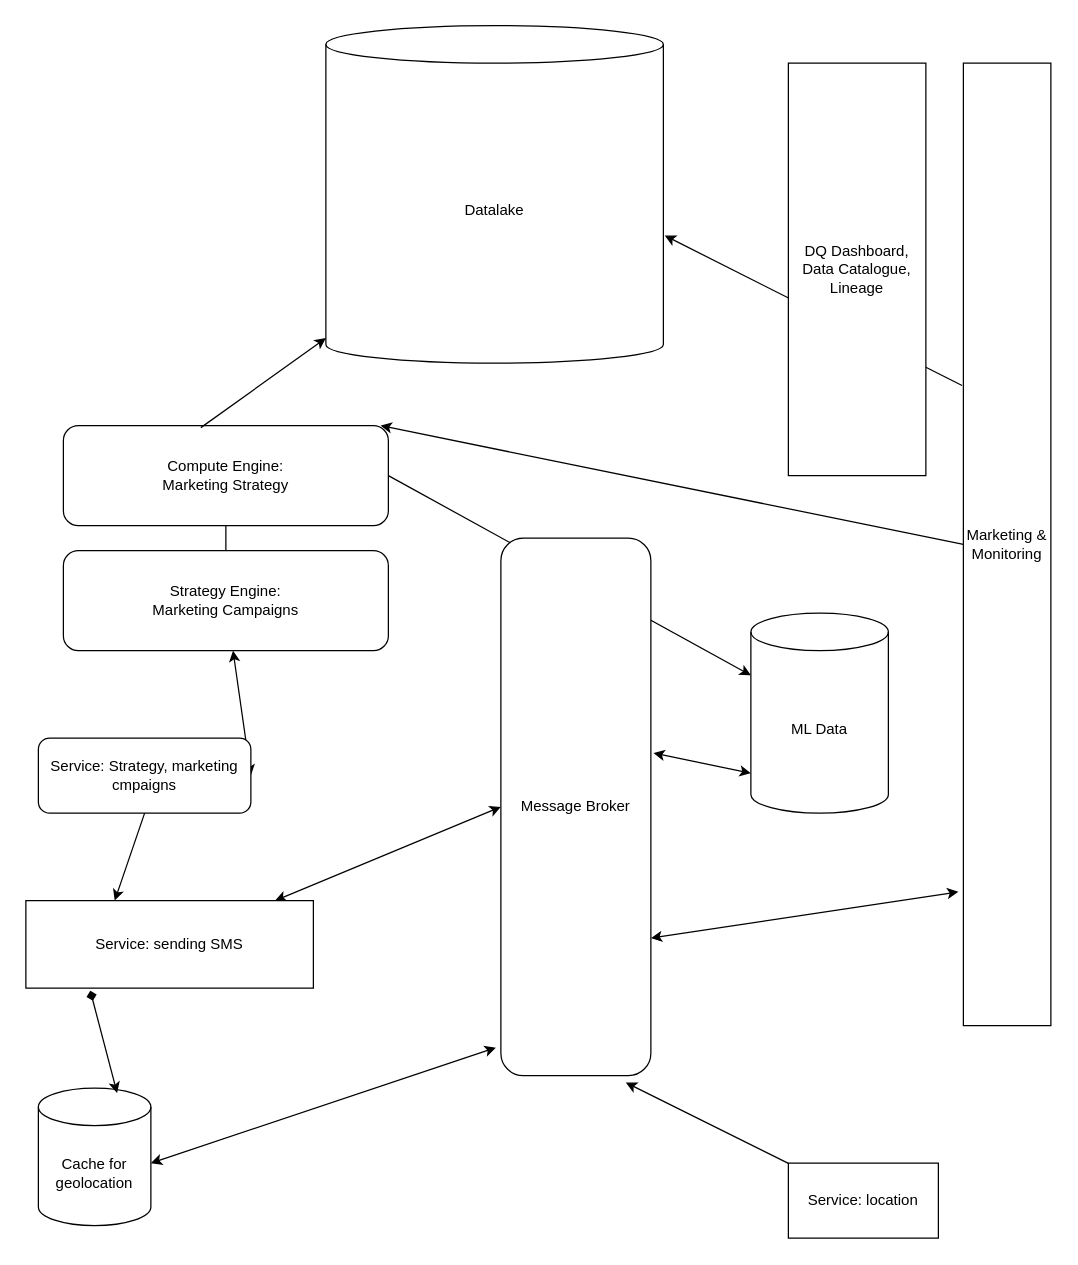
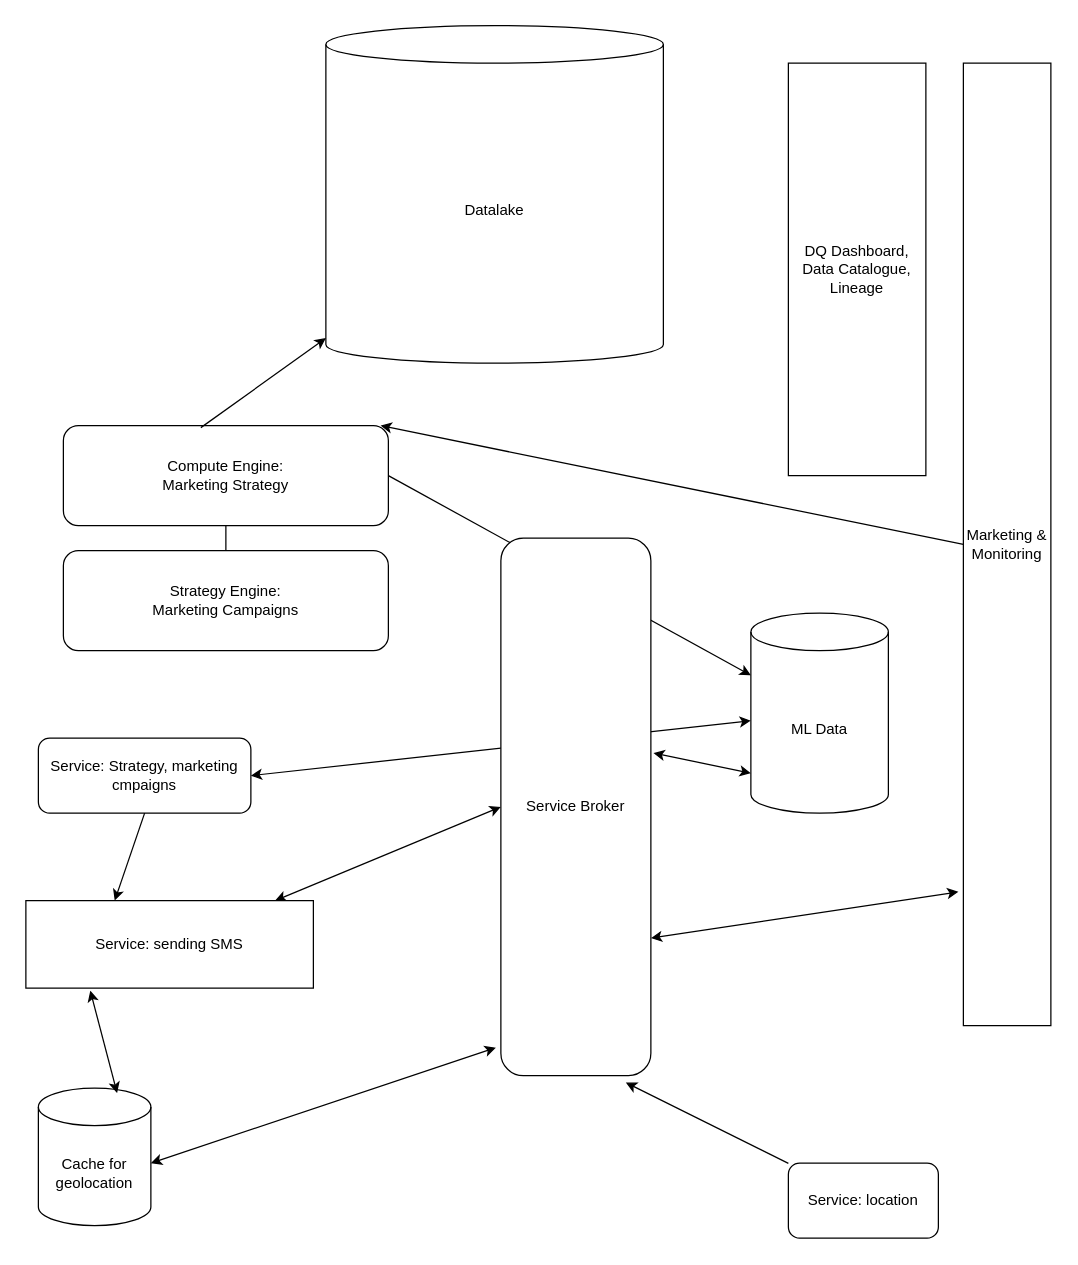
edge "Marketing & Monitoring" -> "Datalake": removed
edge "Strategy Engine: Marketing Campaigns" -- "Service: Strategy, marketing cmpaigns": now "ML Data" -- "Service: Strategy, marketing cmpaigns"
node "Message Broker": label "Message Broker" -> "Service Broker"
edge "Service: sending SMS" -- "Cache for geolocation": arrowhead diamond -> classic
node "Service: location": shape rectangle -> rounded rectangle
